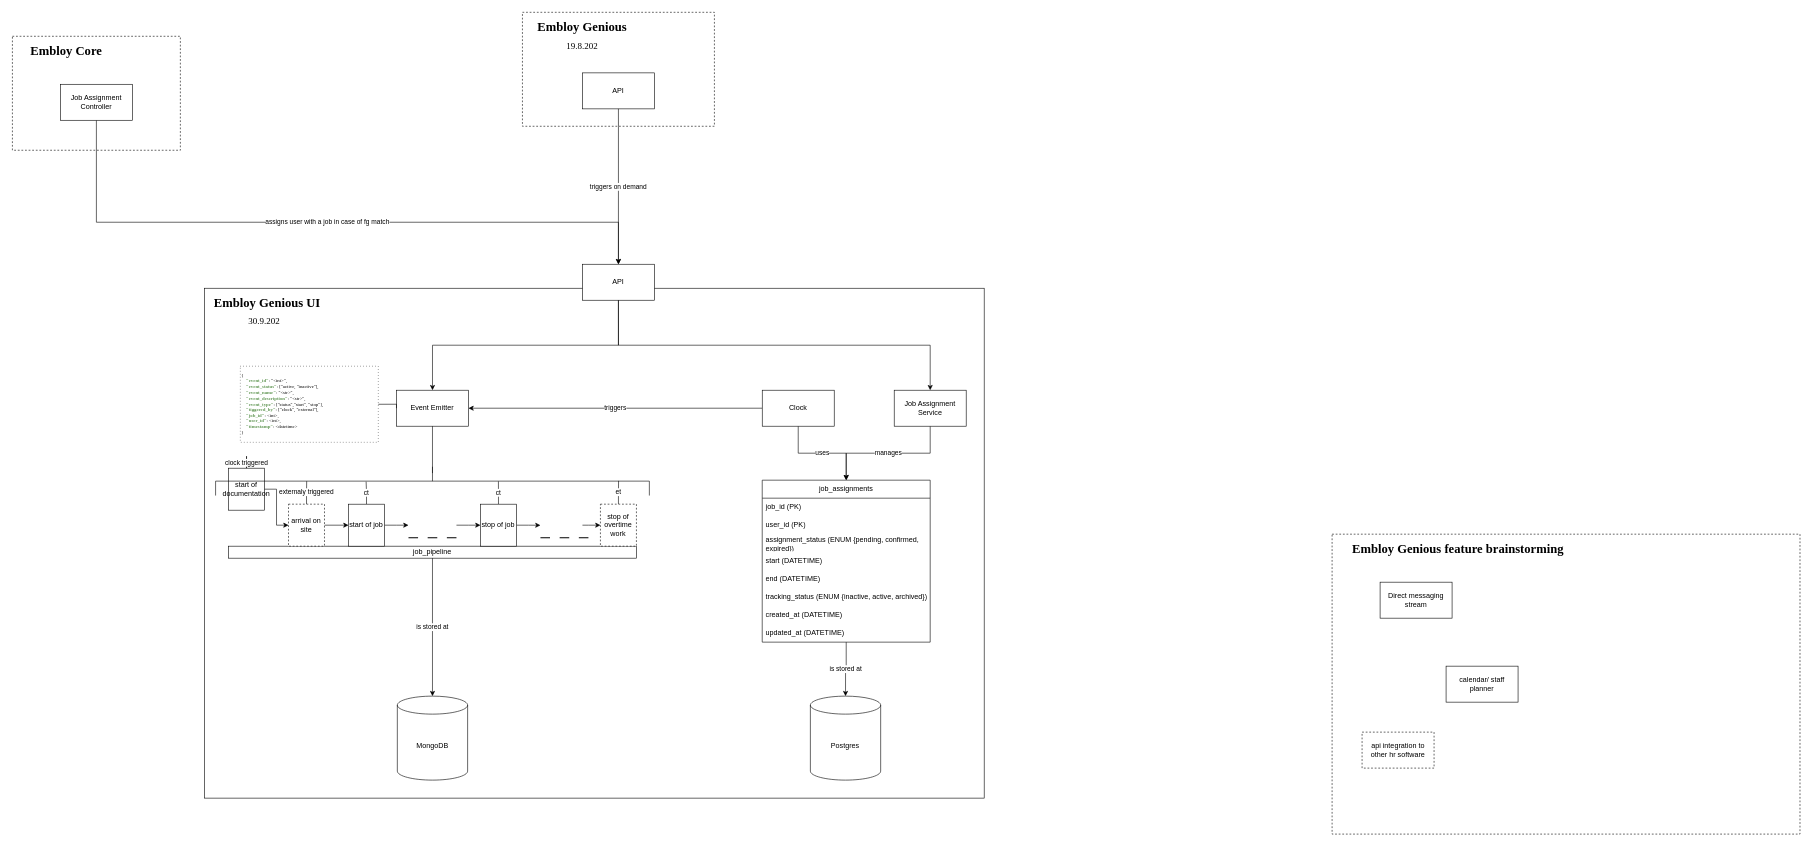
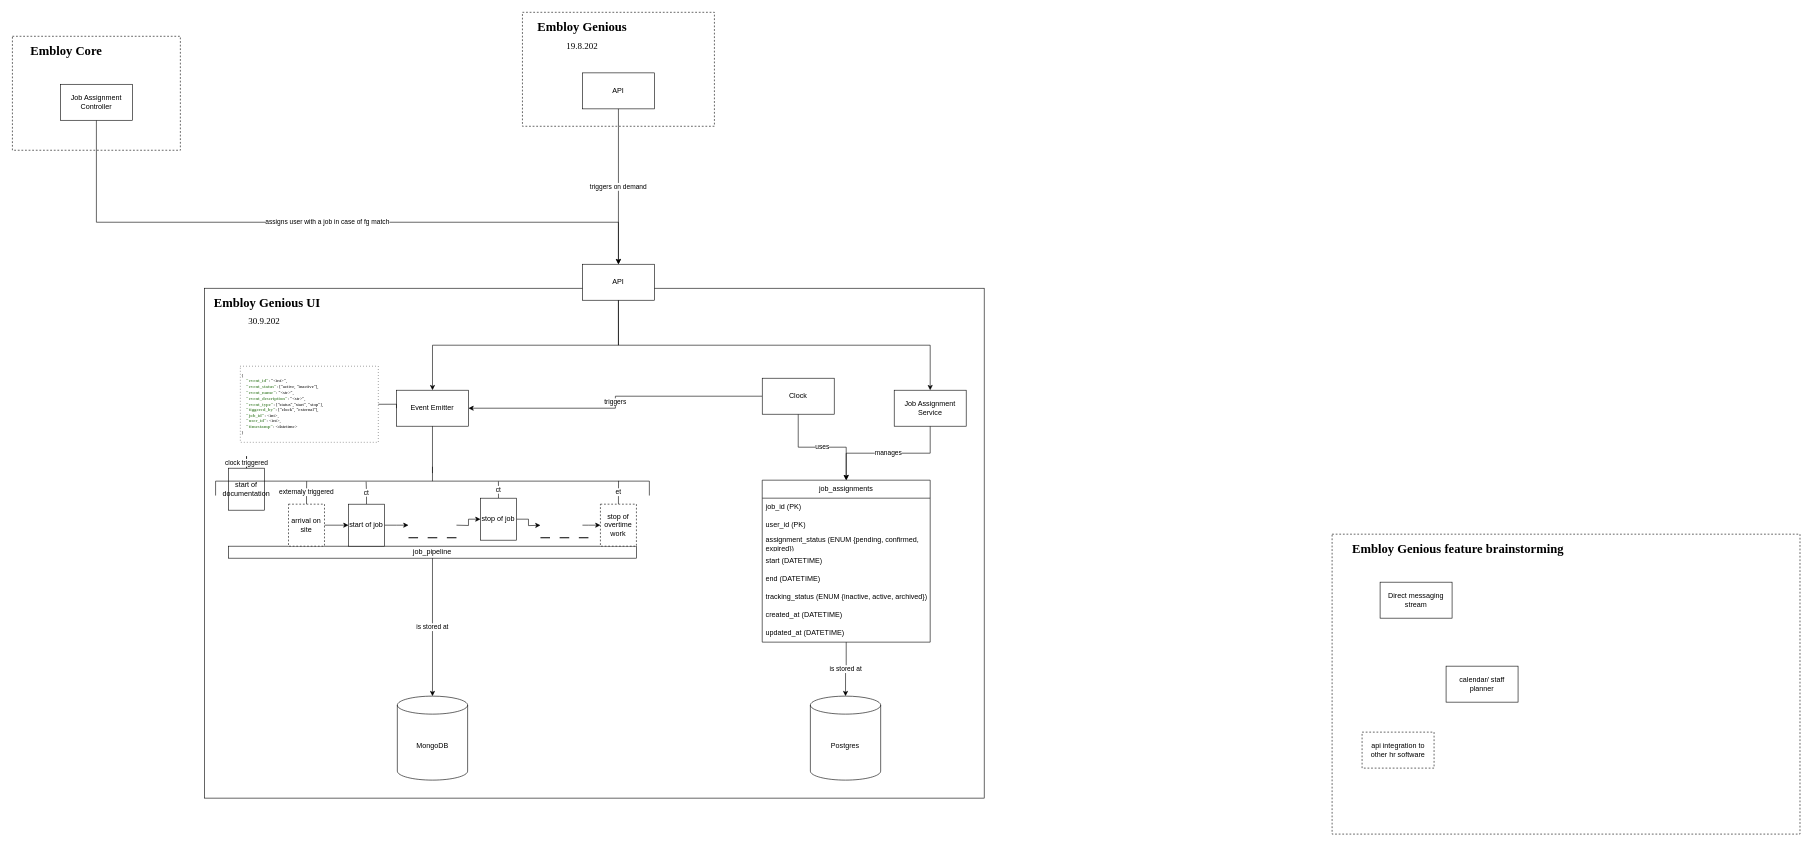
node "Clock": moved (798, 408) -> (798, 396)
edge "start of documentation" -> "arrival on site": removed
node "stop of job": moved (498, 525) -> (498, 519)
